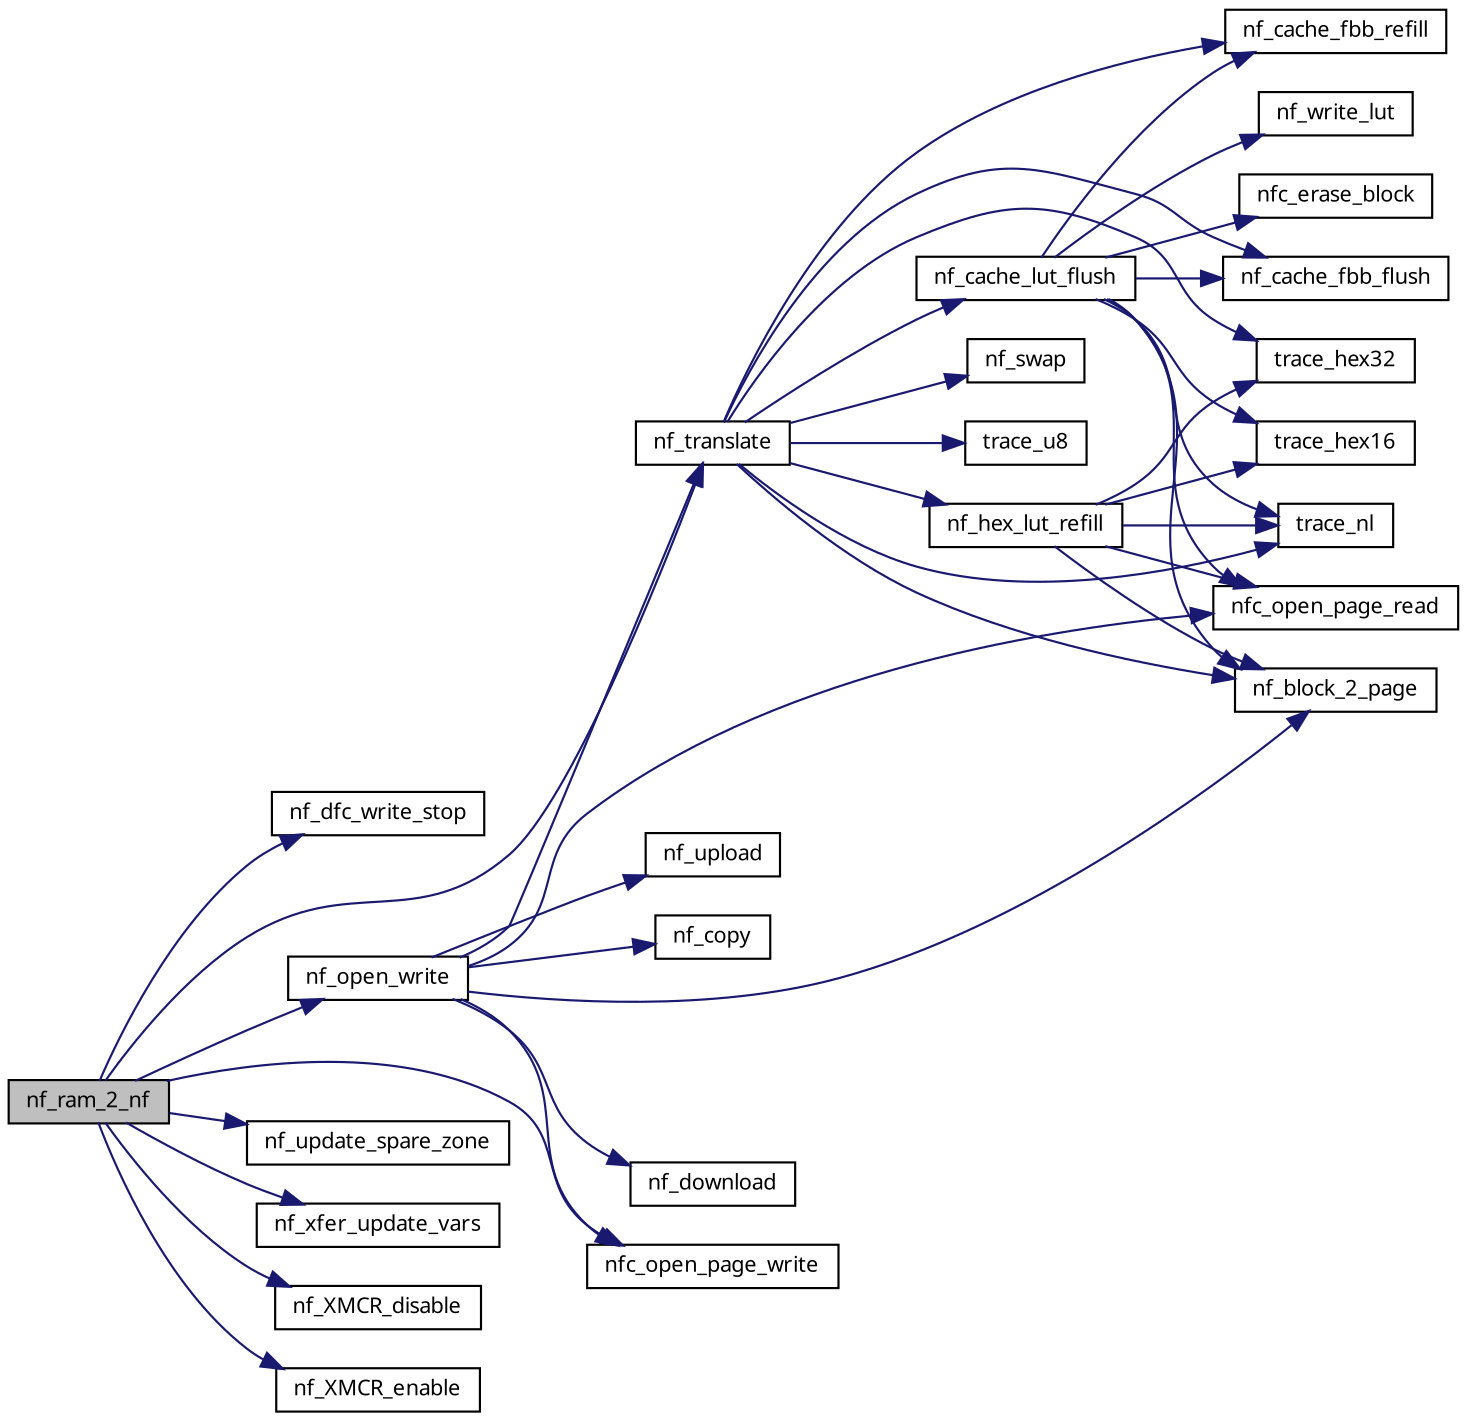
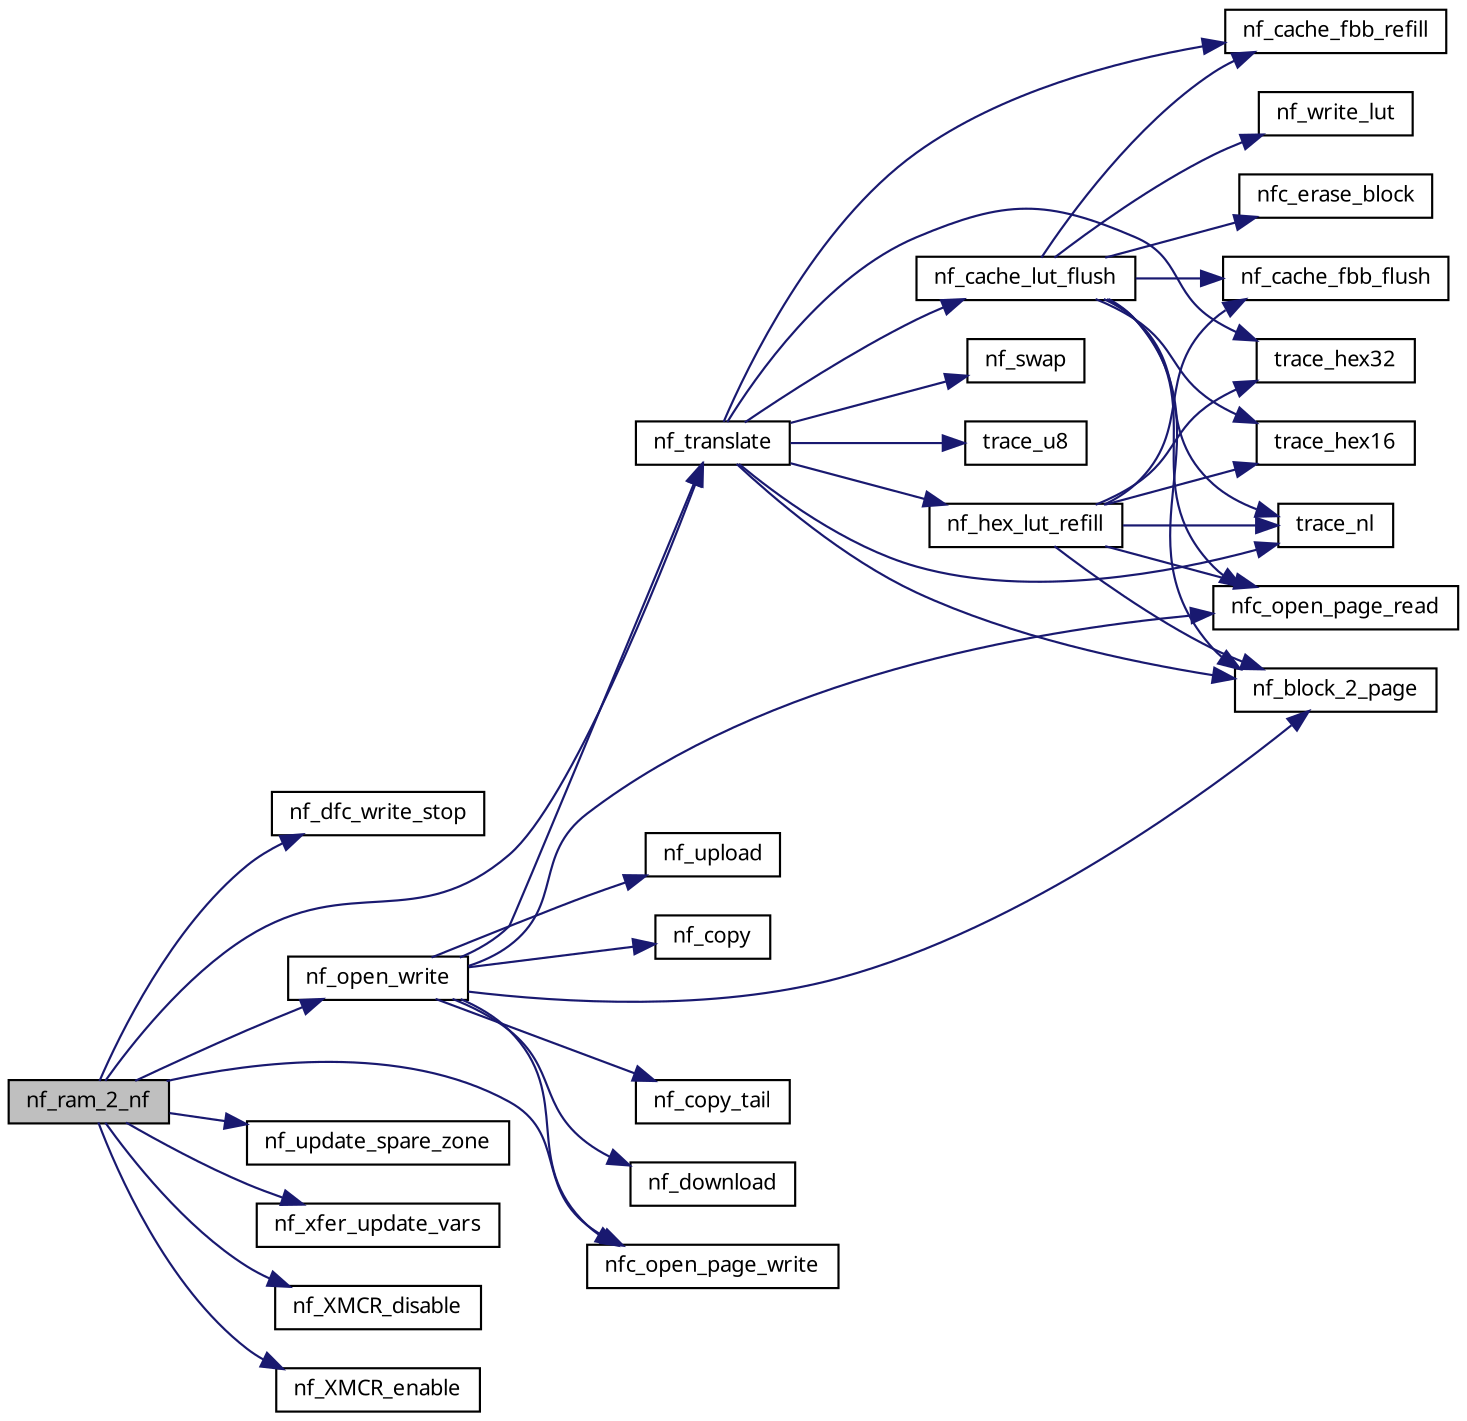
edge "nf_translate" -> "nf_cache_fbb_flush": now "nf_hex_lut_refill" -> "nf_cache_fbb_flush"
node "nf_copy_tail": added
